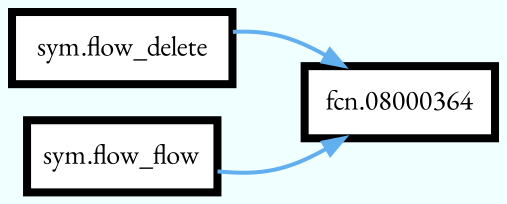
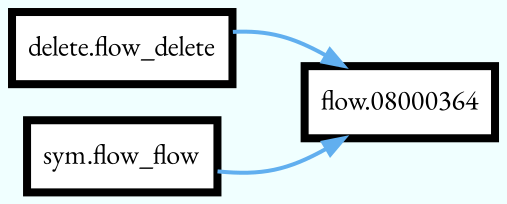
node "sym.flow_delete": label "sym.flow_delete" -> "delete.flow_delete"
node "fcn.08000364": label "fcn.08000364" -> "flow.08000364"
